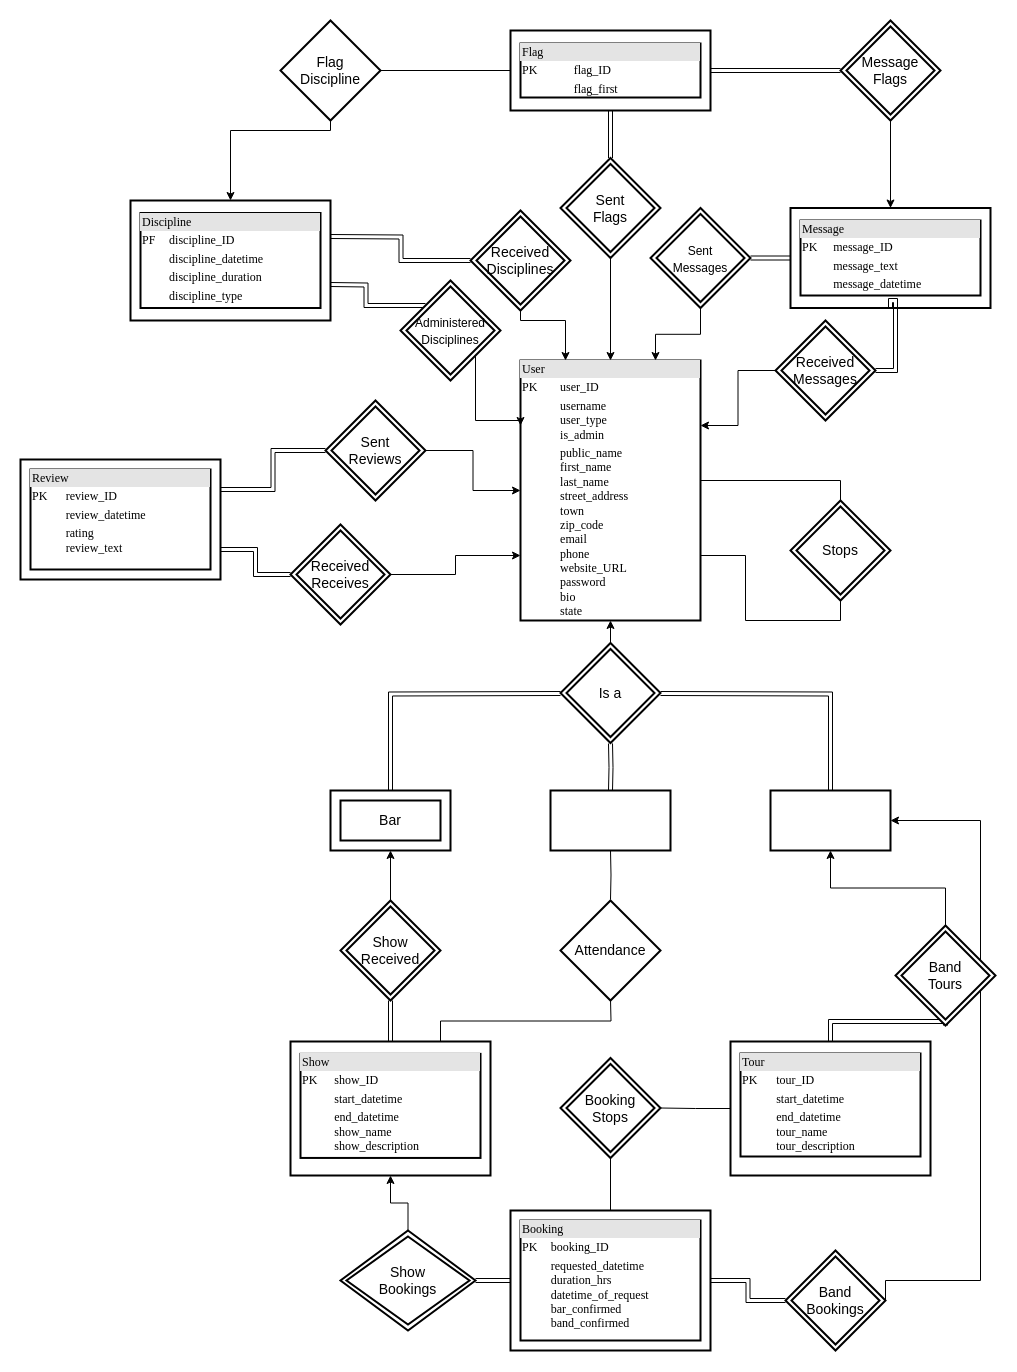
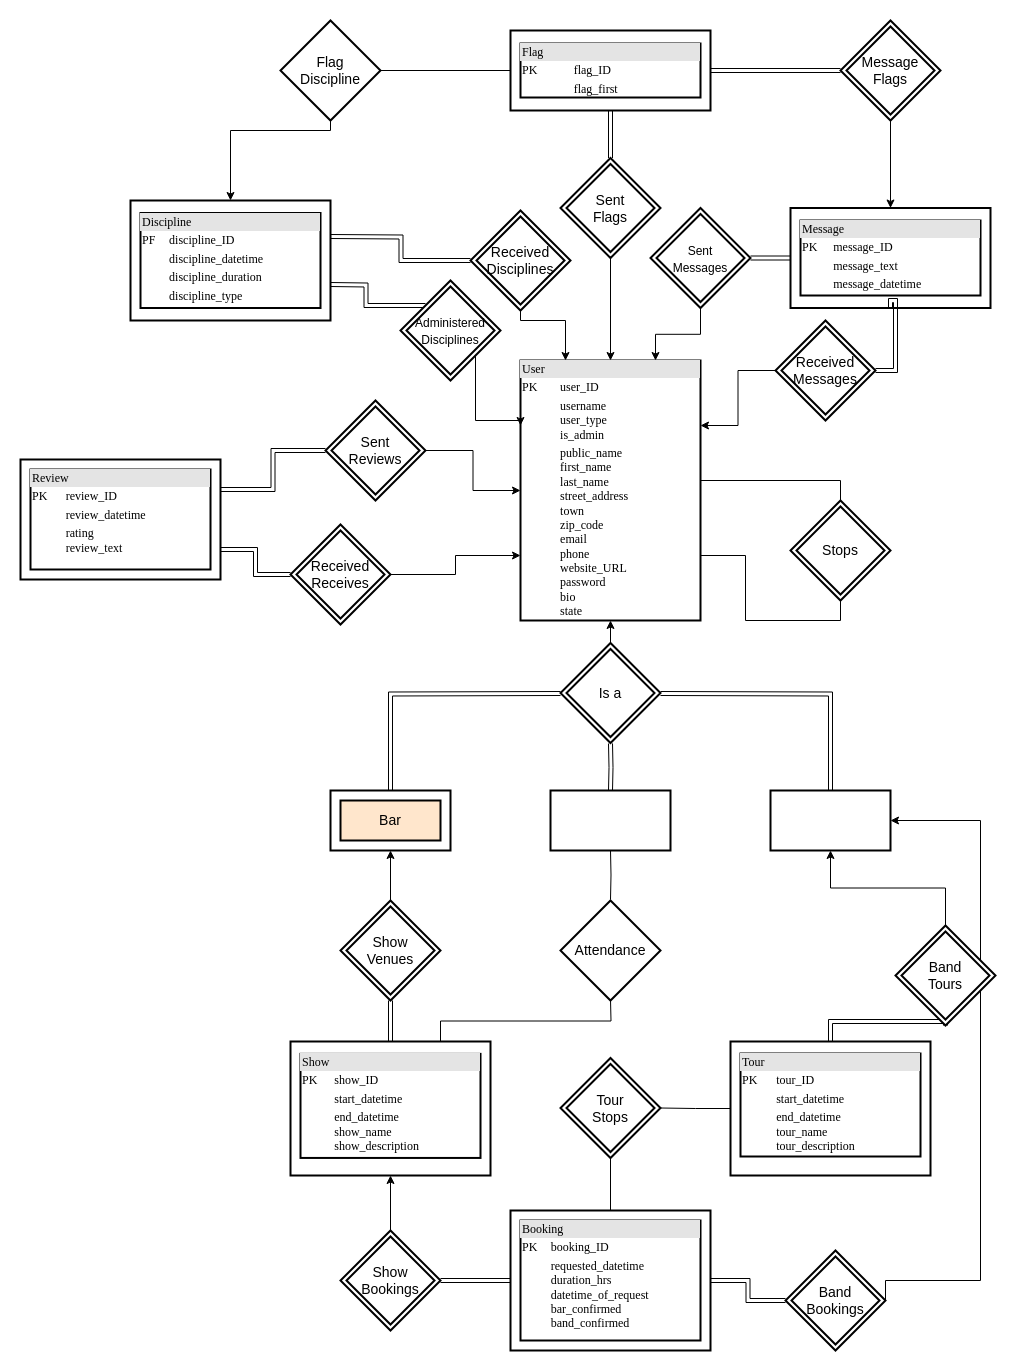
node "Bar": fillcolor #ffffff -> #ffe6cc
node "Show Received": label "Show Received" -> "Show Venues"
node "Booking Stops": label "Booking Stops" -> "Tour Stops"
node "Show Bookings": size 135x100 -> 100x100
